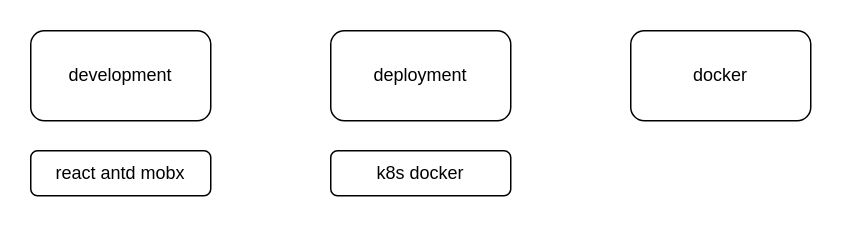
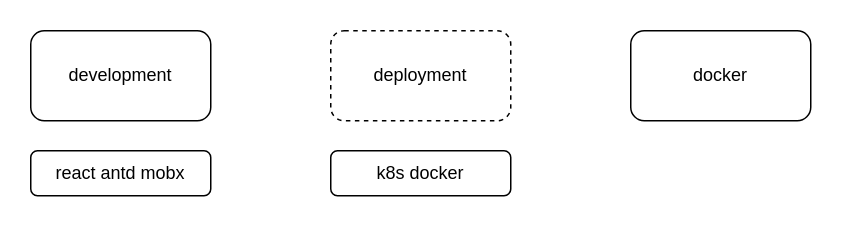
node "deployment": style solid -> dashed
